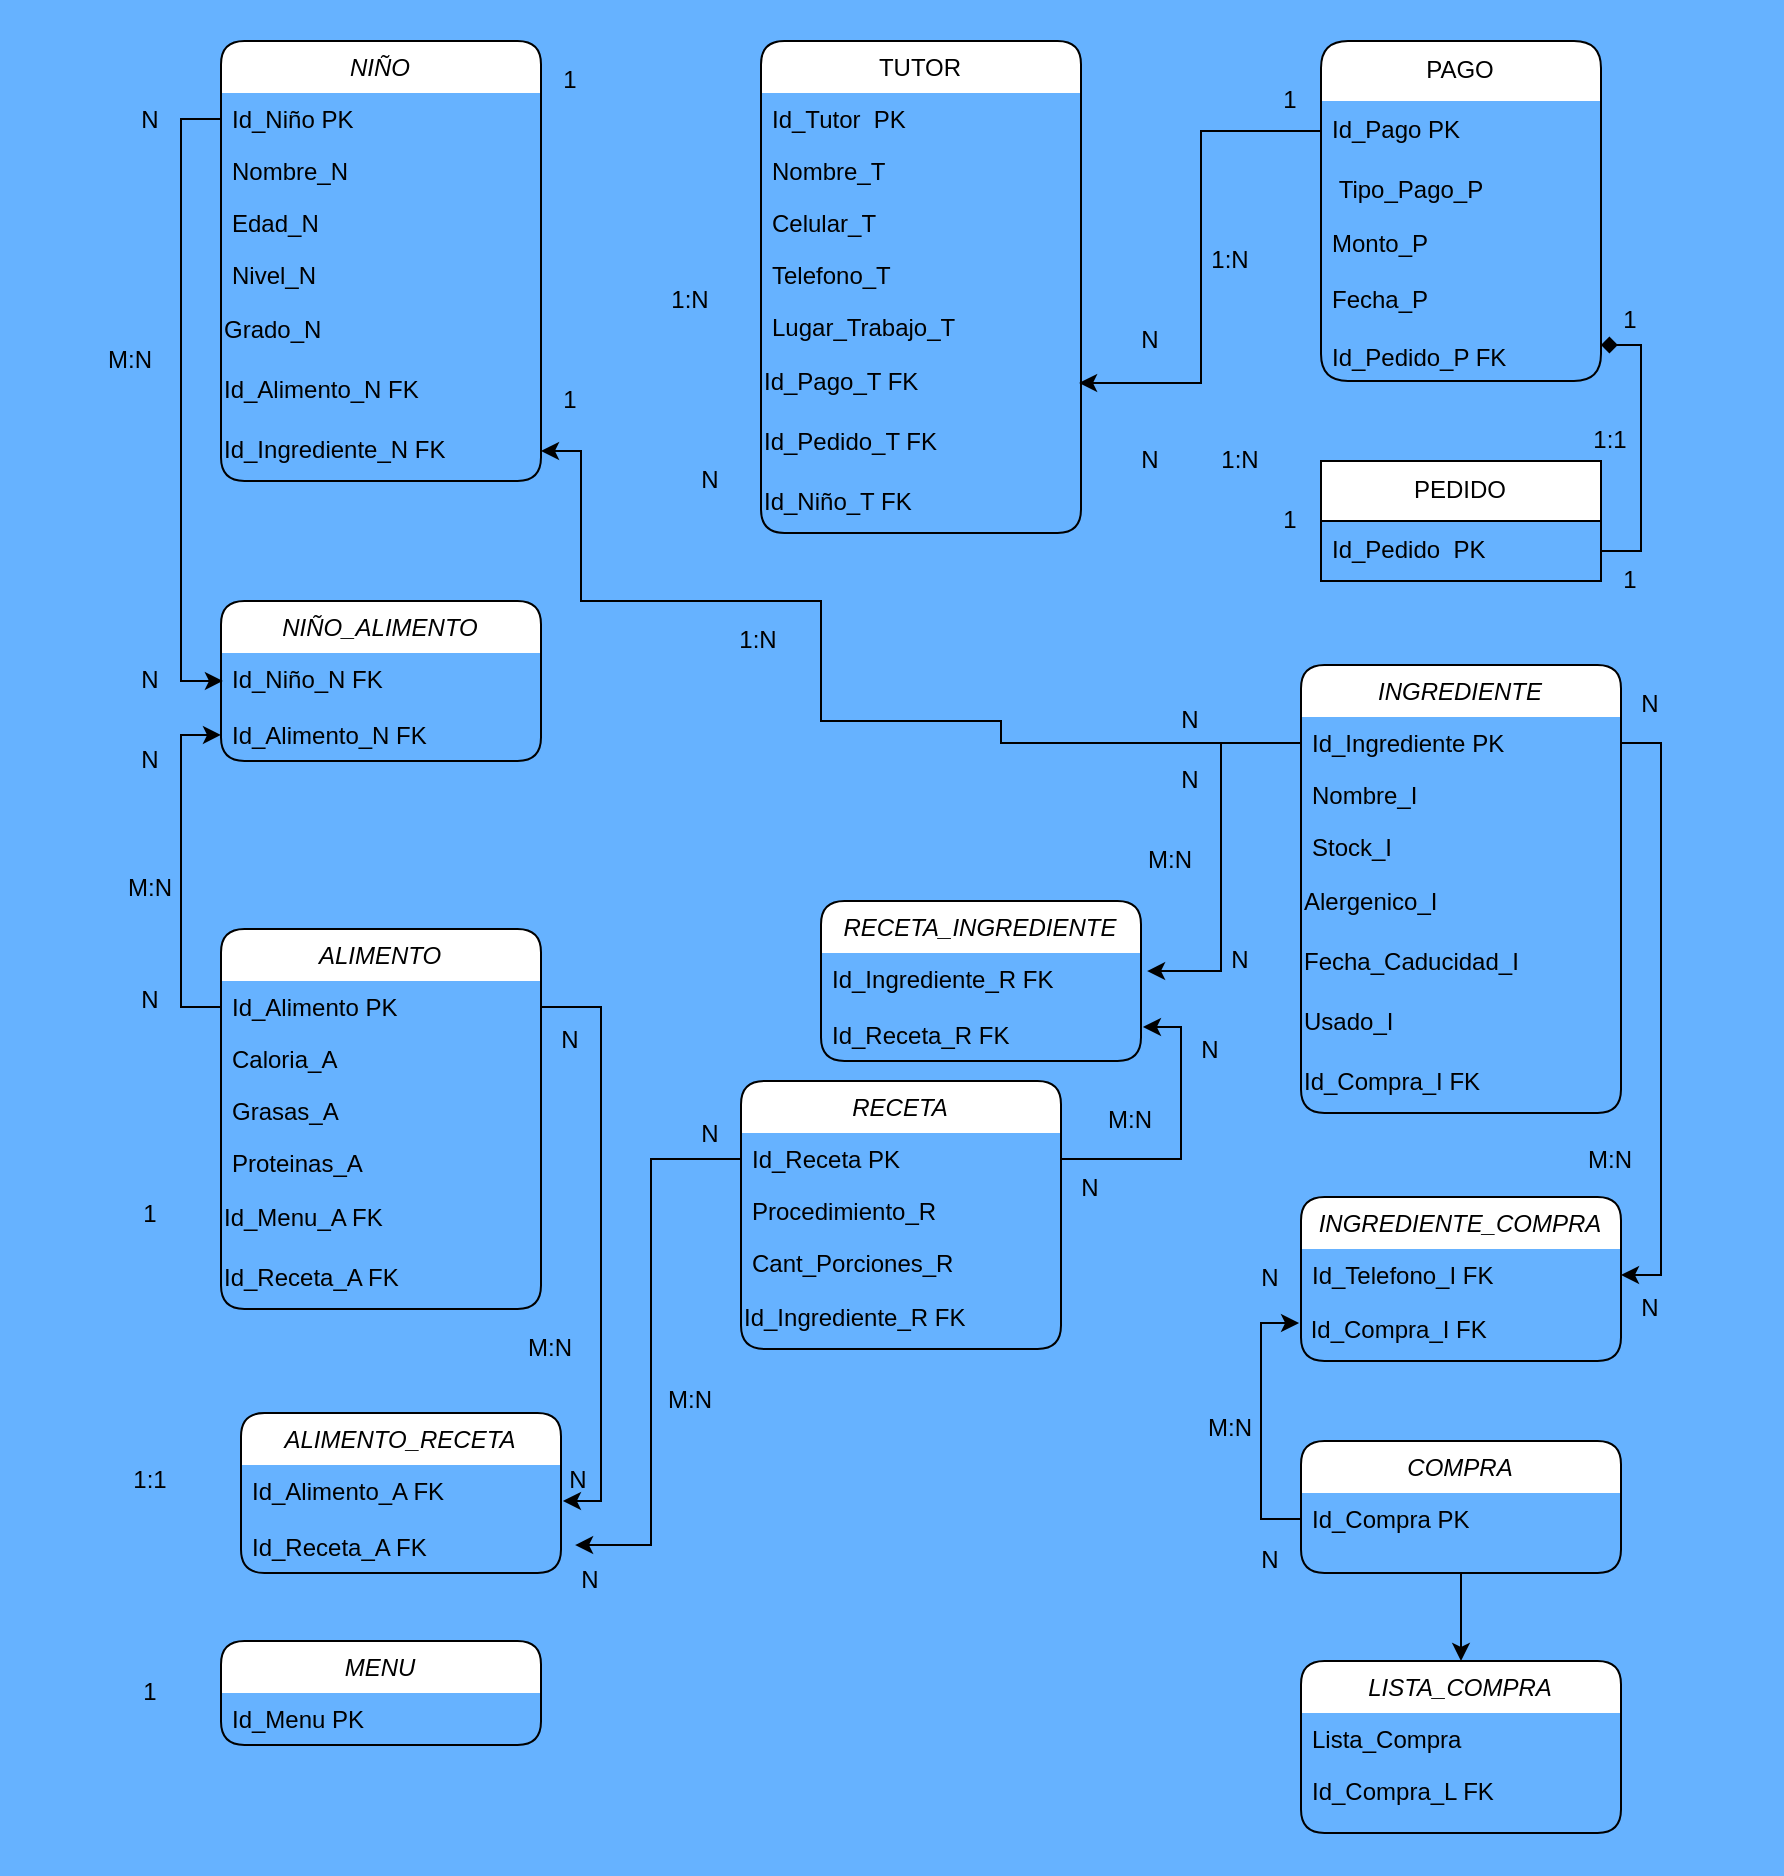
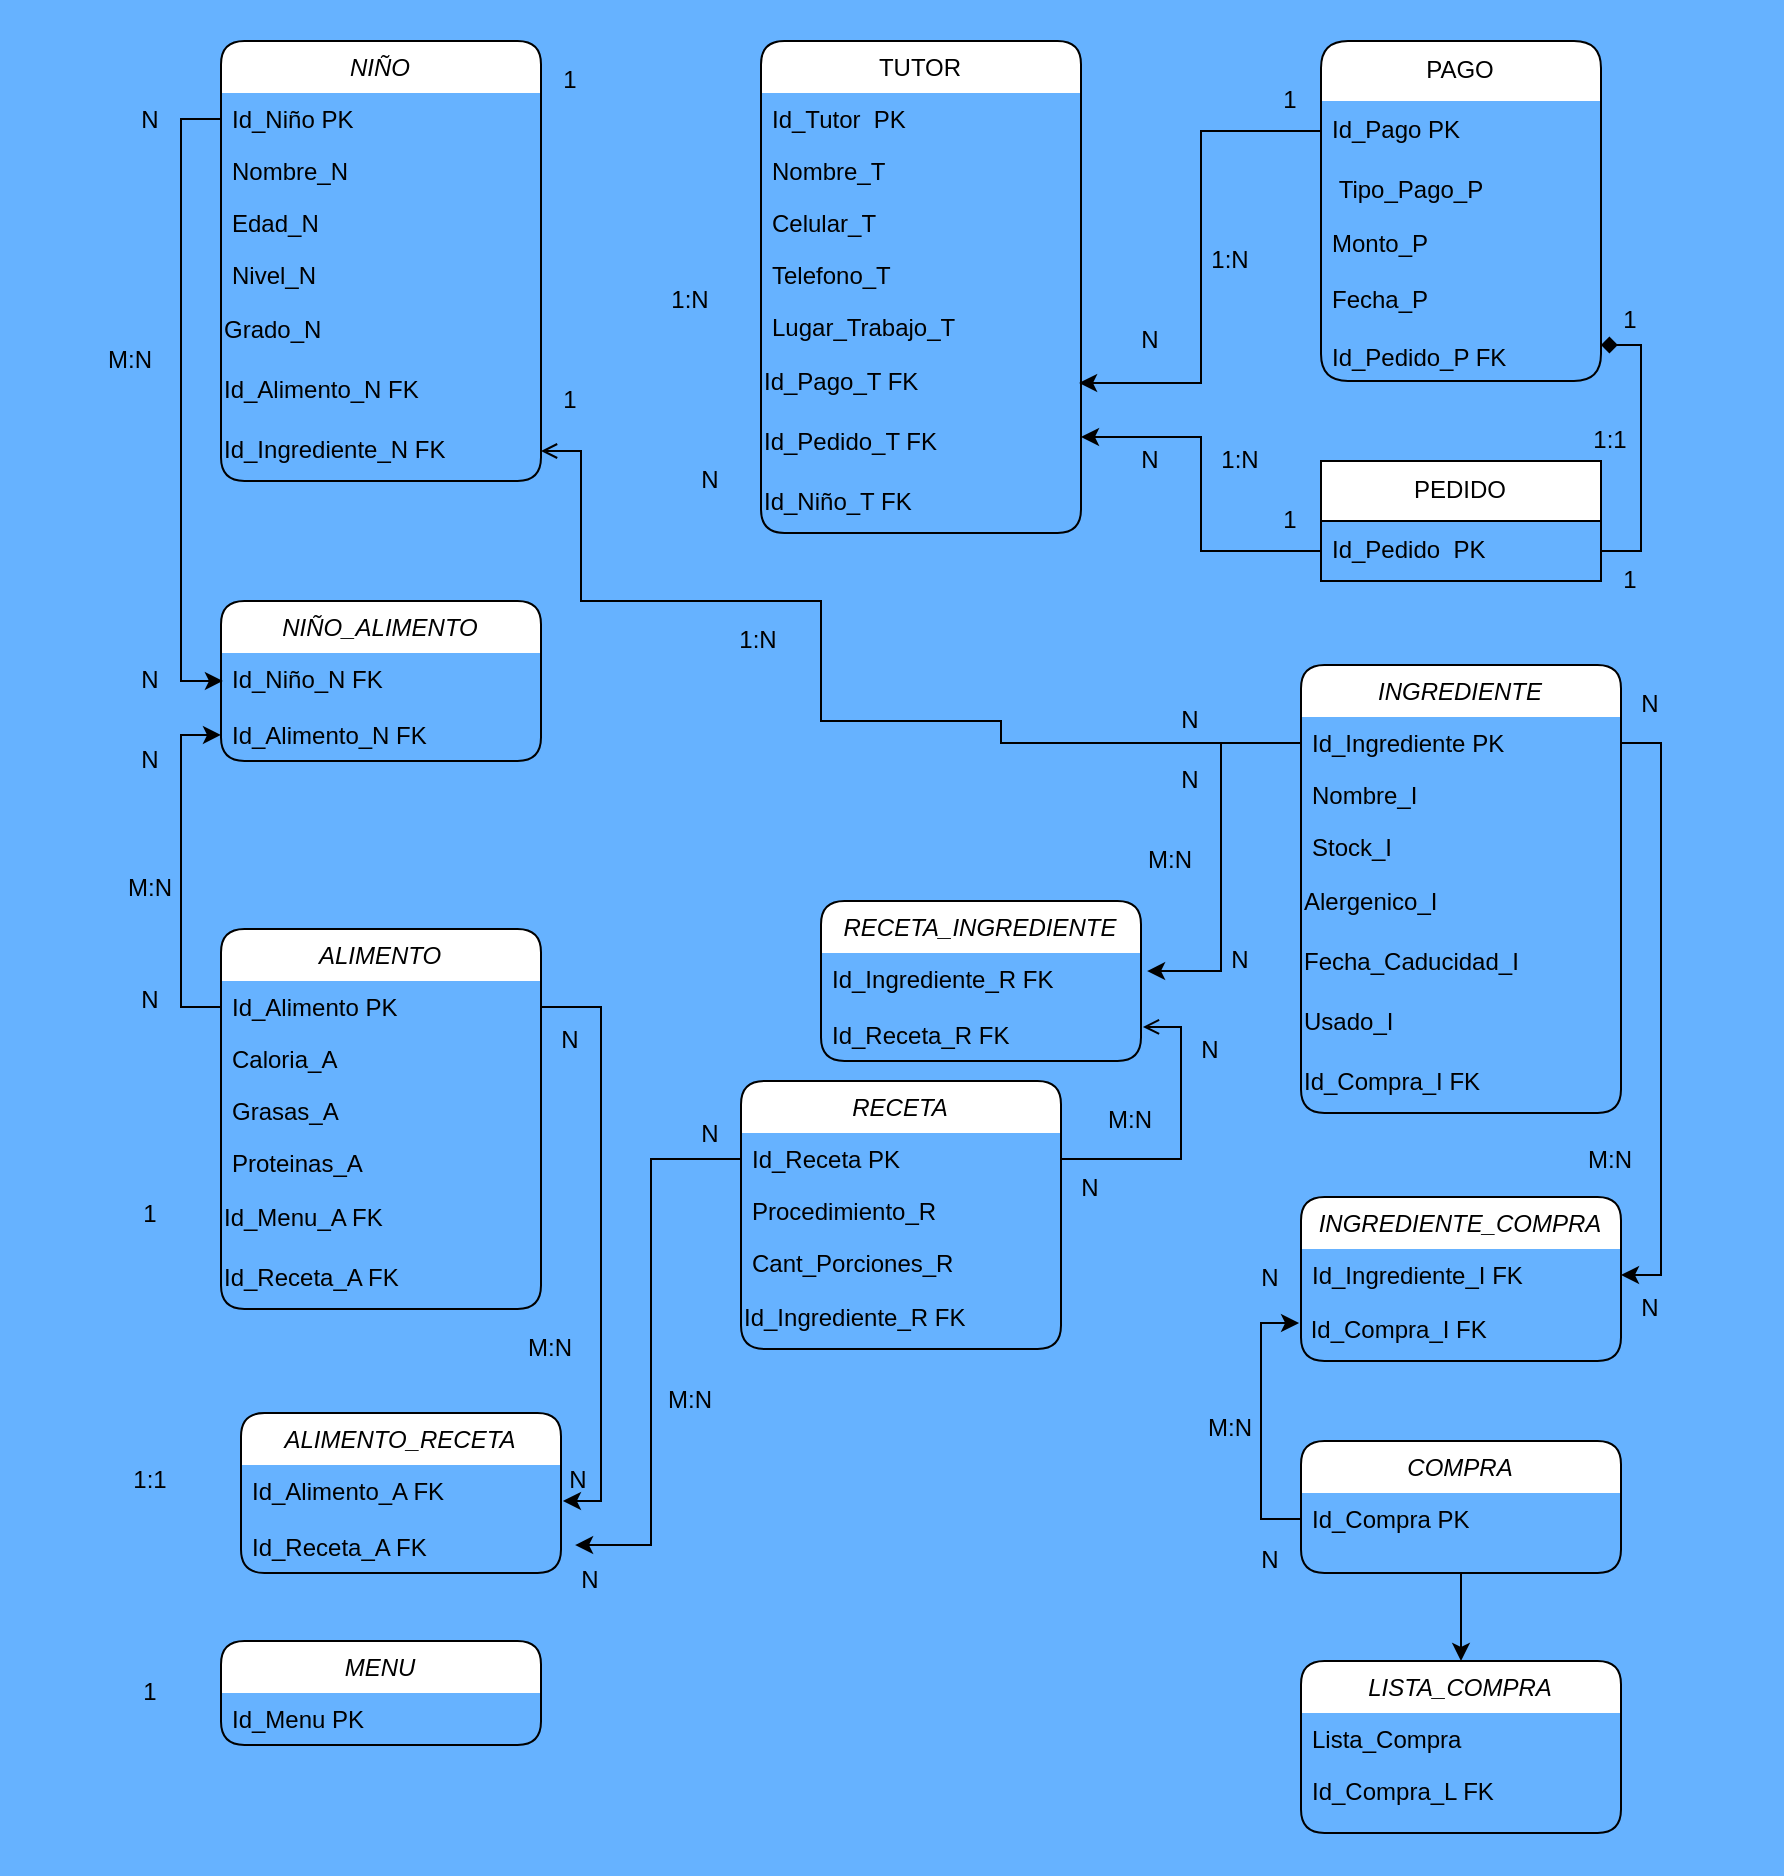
edge "Id_Ingrediente PK" -> "Id_Ingrediente_N FK": arrowhead classic -> open
edge "Id_Pedido PK" -> "Id_Pedido_T FK": added
edge "Id_Receta PK" -> "Id_Ingrediente_R FK Id_Receta_R FK": arrowhead classic -> open
node "Id_Telefono_I FK": label "Id_Telefono_I FK" -> "Id_Ingrediente_I FK"
